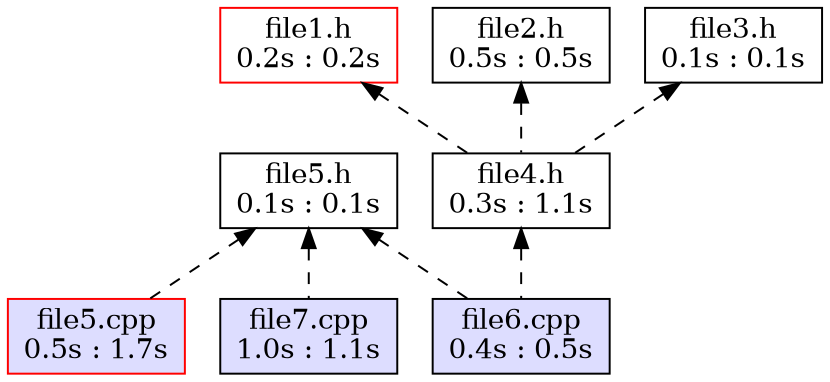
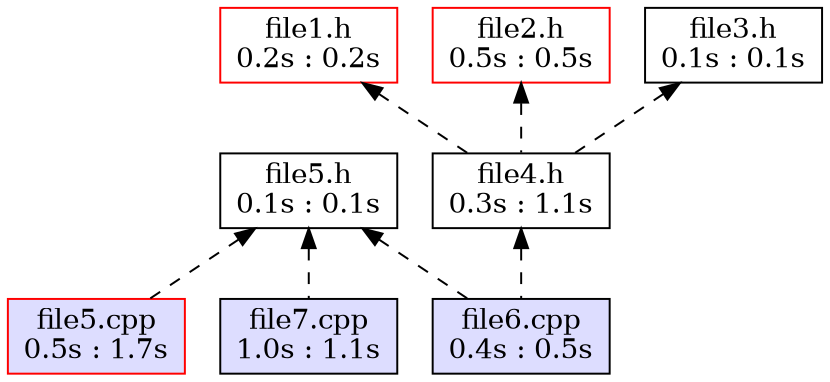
node "file2.h 0.5s : 0.5s": color black -> red
